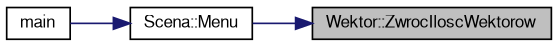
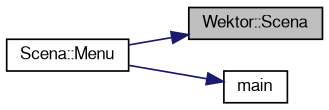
edge "main" -> "Scena::Menu": reversed
node "Wektor::ZwrocIloscWektorow": label "Wektor::ZwrocIloscWektorow" -> "Wektor::Scena"
